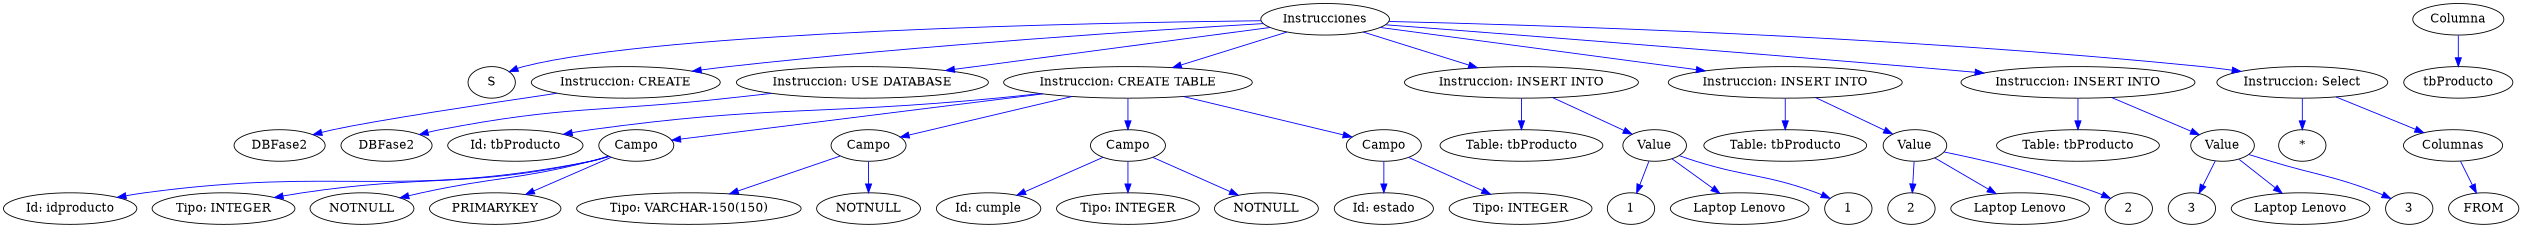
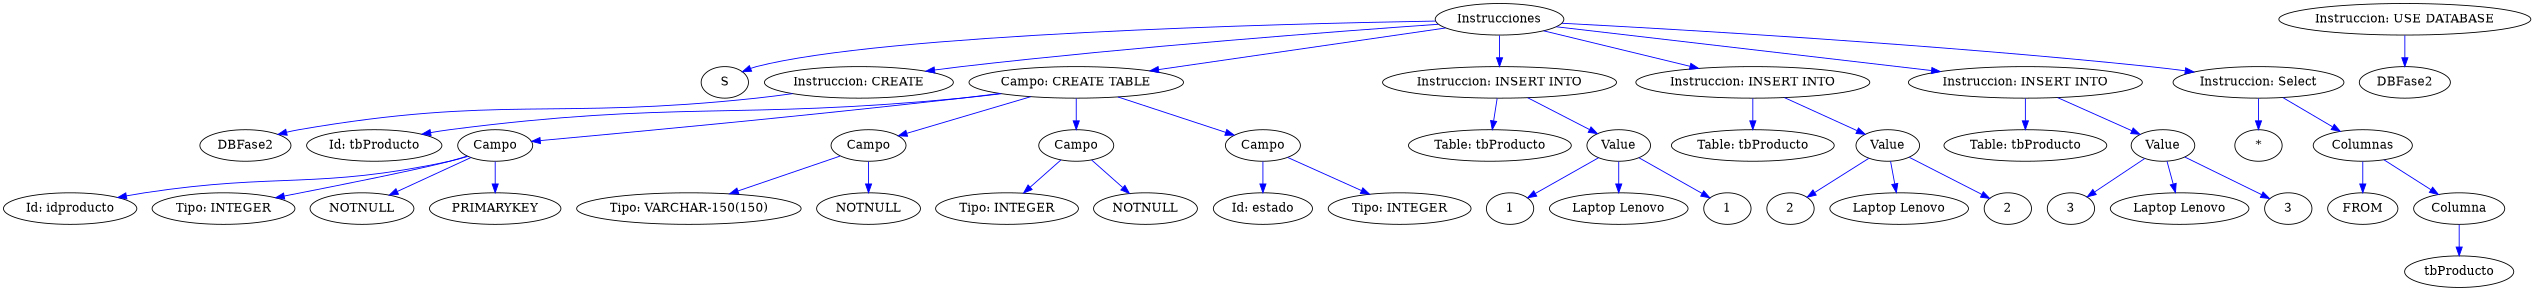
edge "Instrucciones" -> "Instruccion: USE DATABASE": removed
node "Instruccion: CREATE TABLE": label "Instruccion: CREATE TABLE" -> "Campo: CREATE TABLE"
edge "Columnas" -> "Columna": added
node "Id: cumple": removed
